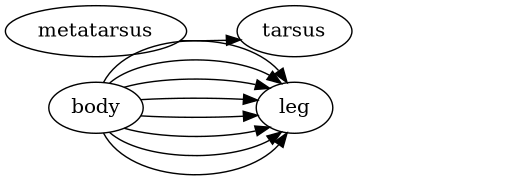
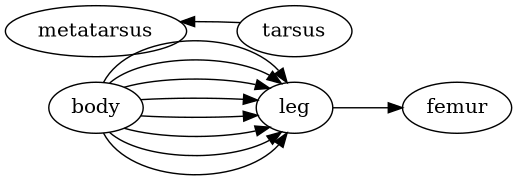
edge "metatarsus" -> "tarsus": reversed
node "femur": added
